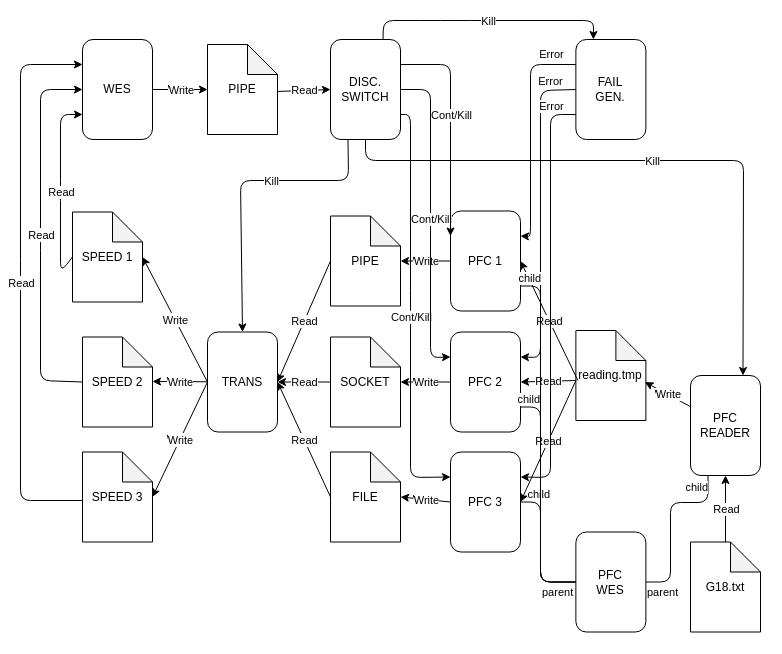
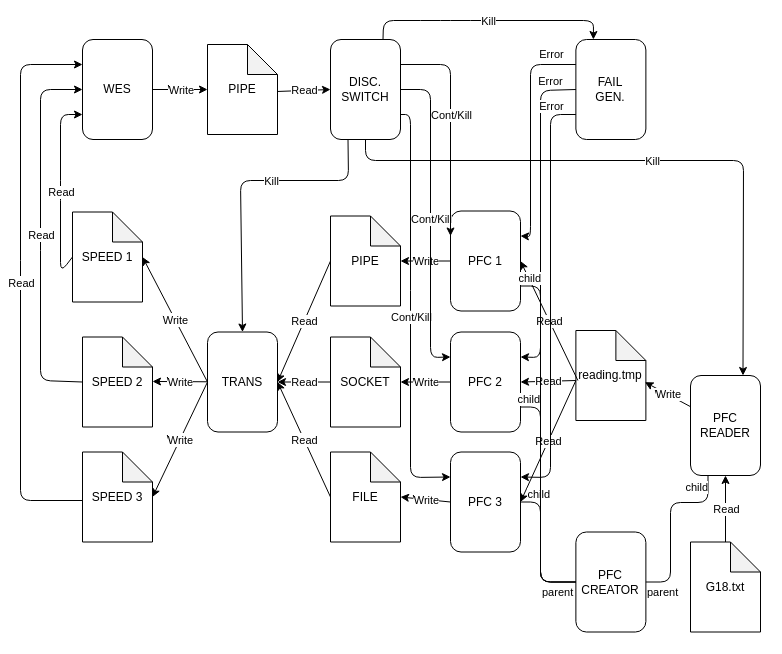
node "PFC WES": label "PFC WES" -> "PFC CREATOR"
